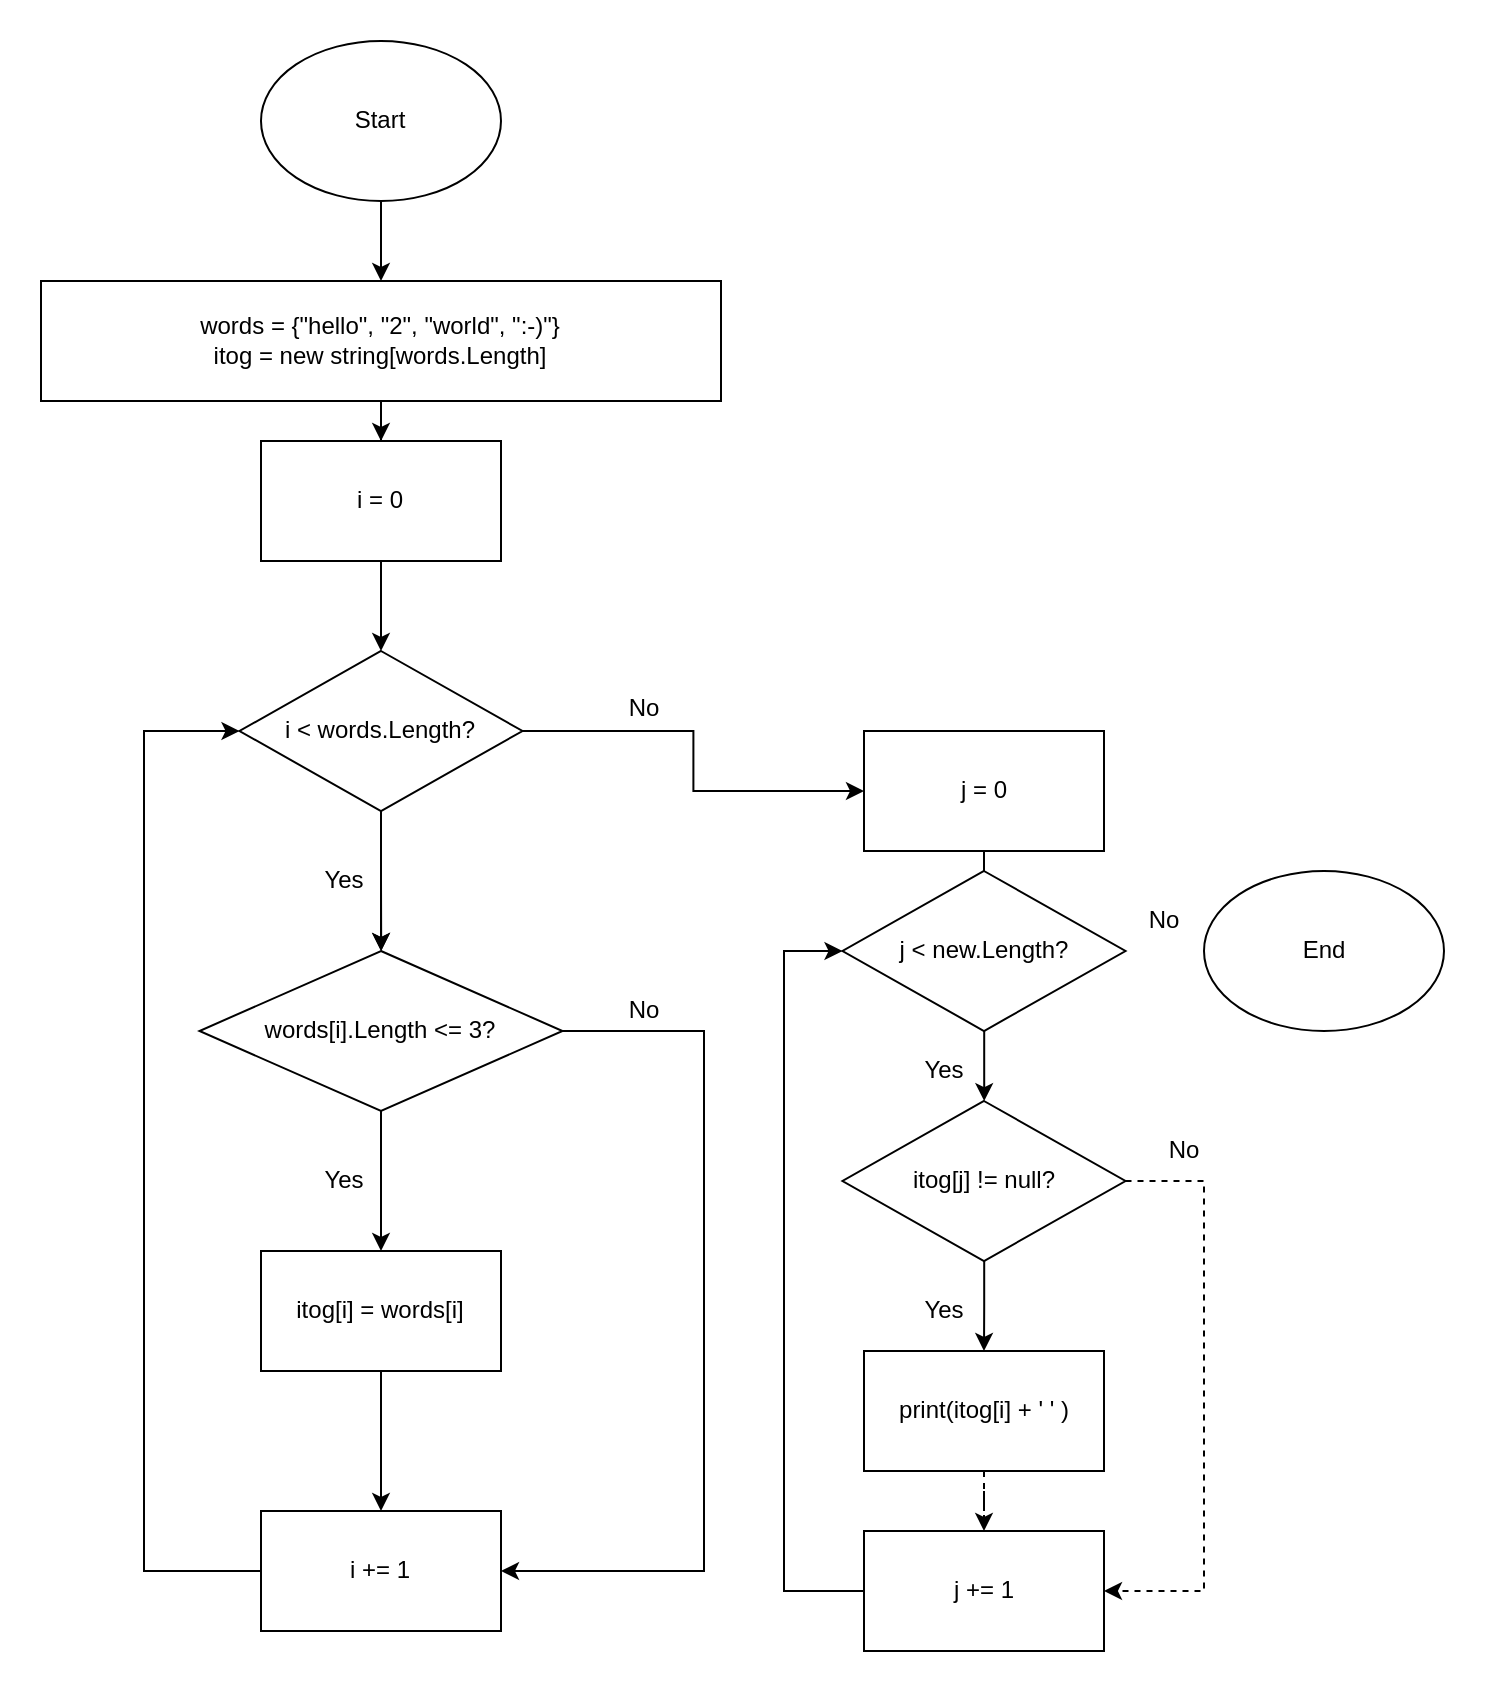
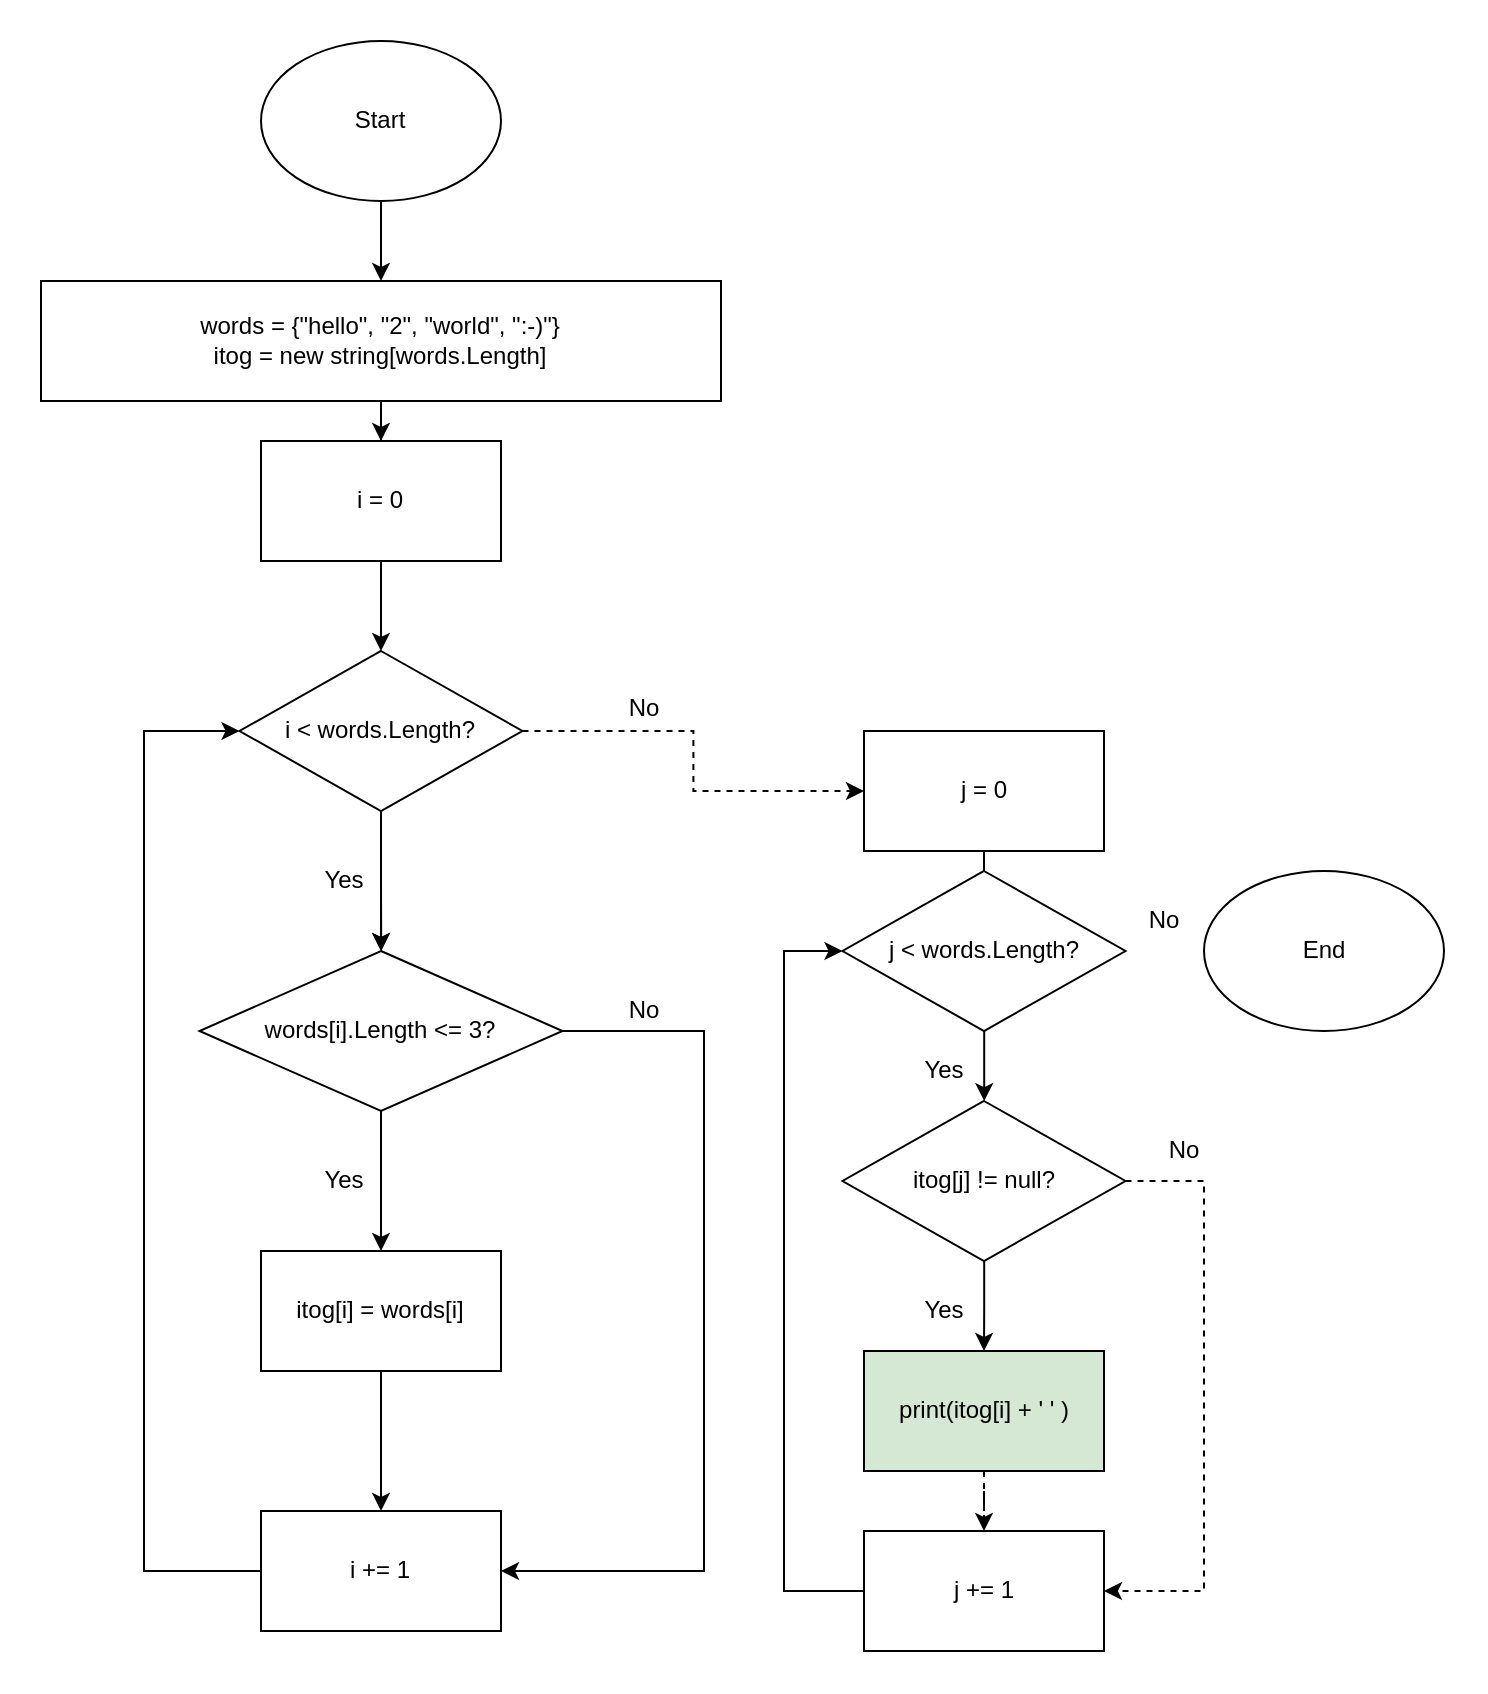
edge "i < words.Length?" -> "j = 0": style solid -> dashed
node "j < new.Length?": label "j < new.Length?" -> "j < words.Length?"
node "print(itog[i] + ' ' )": fillcolor #ffffff -> #d5e8d4
